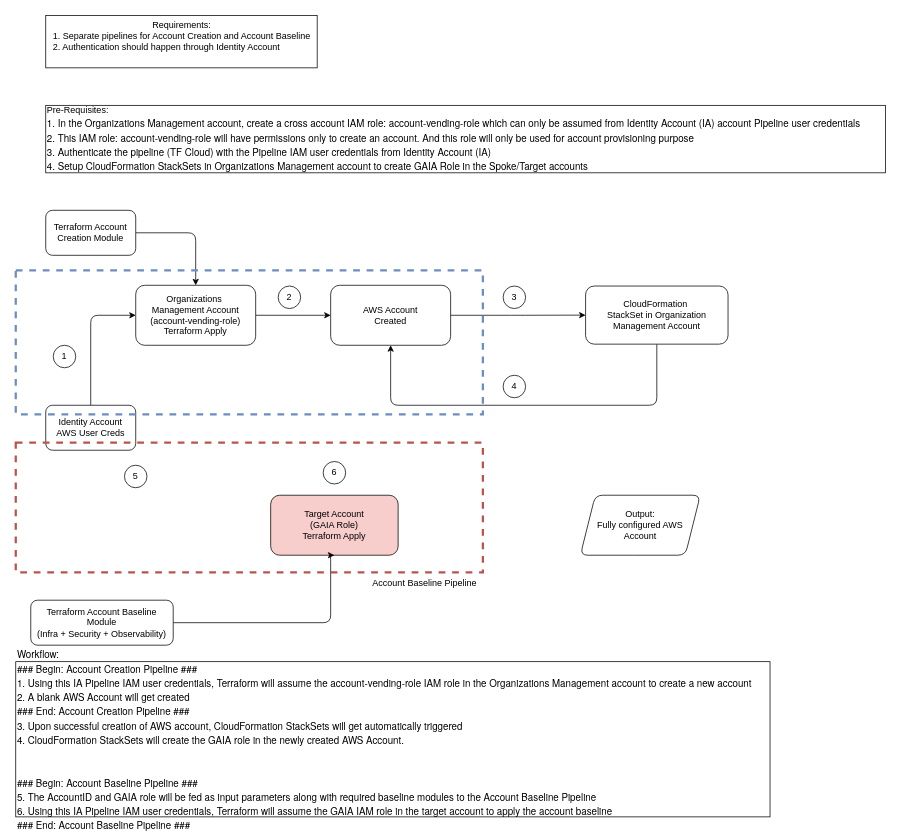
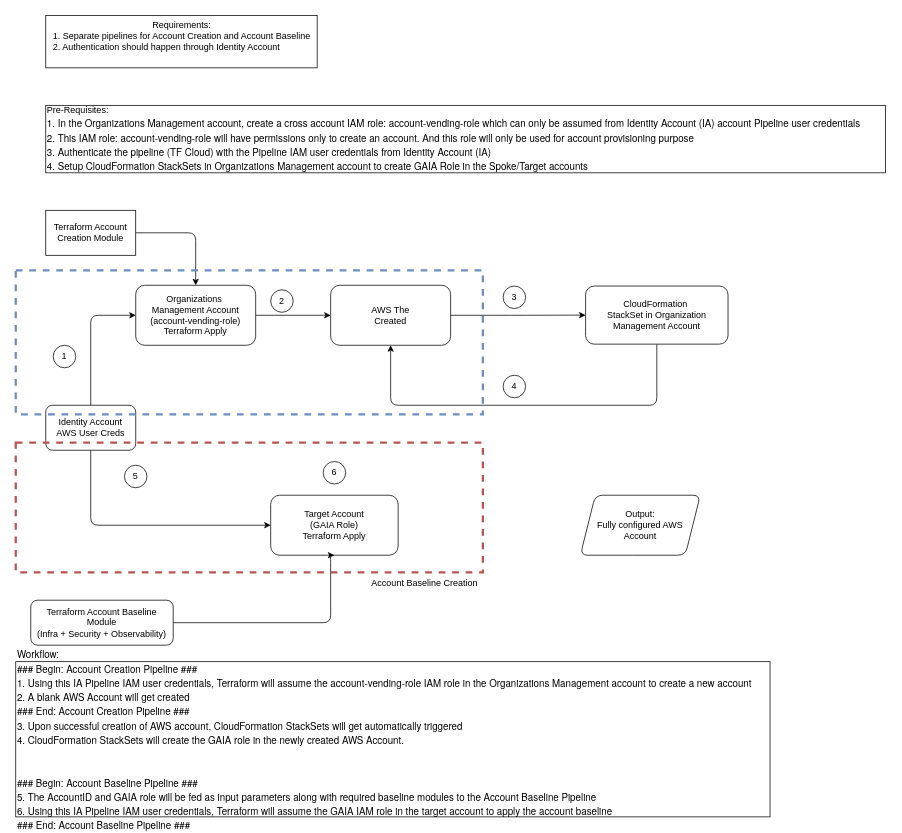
node "Terraform Account Creation Module": shape rounded rectangle -> rectangle
node "2": moved (289, 297) -> (282, 301)
node "AWS Account Created": label "AWS Account Created" -> "AWS The Created"
edge "Identity Account AWS User Creds" -> "Target Account (GAIA Role) Terraform Apply": added
node "Target Account (GAIA Role) Terraform Apply": fillcolor #f8cecc -> #ffffff
node "Account Baseline Pipeline": label "Account Baseline Pipeline" -> "Account Baseline Creation"
